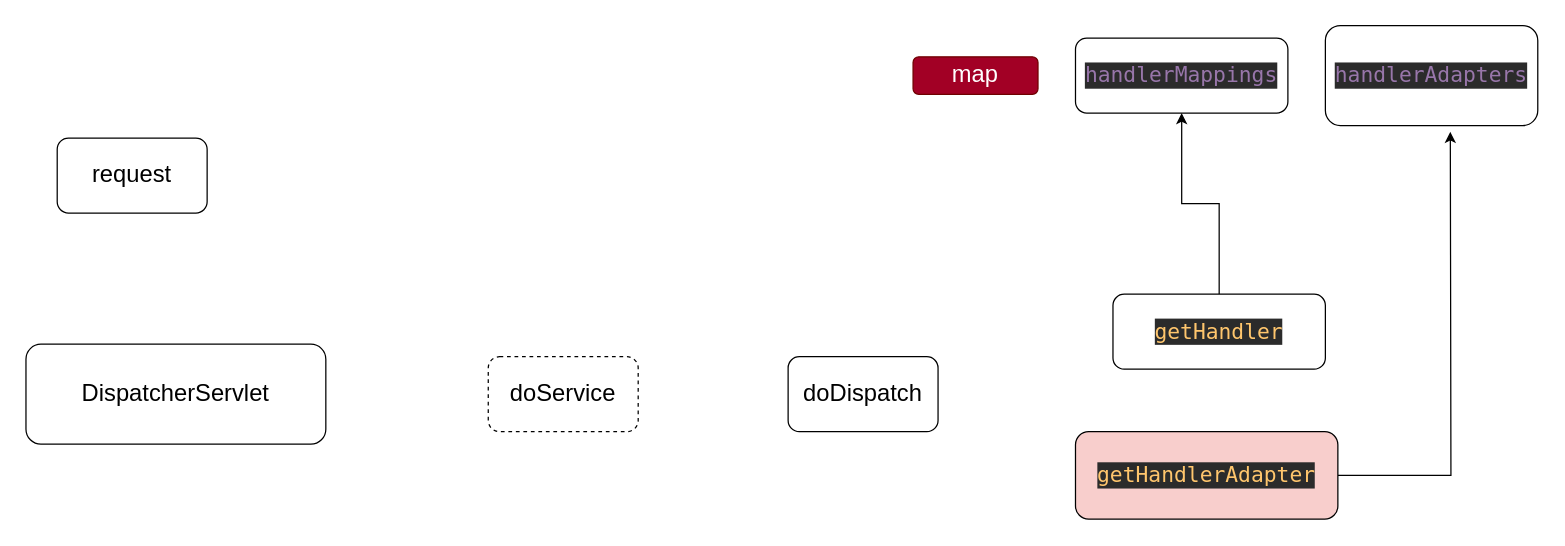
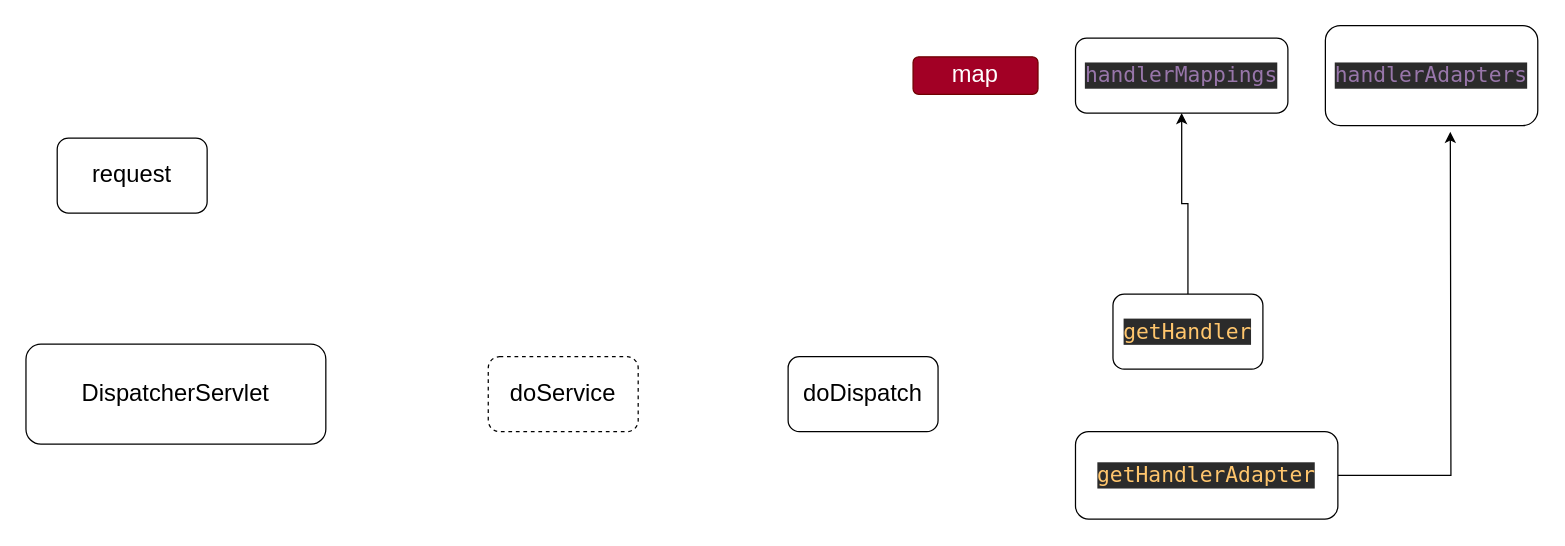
node "getHandler": size 213x75 -> 150x75
node "getHandlerAdapter": fillcolor #f8cecc -> #ffffff
